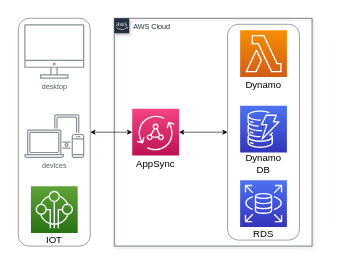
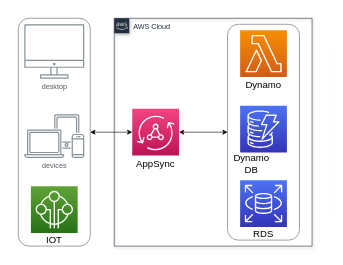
node "Dynamo DB": moved (264, 164) -> (252, 164)
